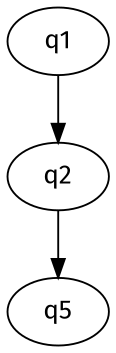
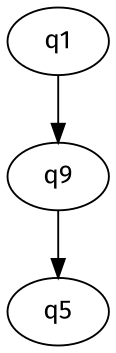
node "q2": label "q2" -> "q9"
